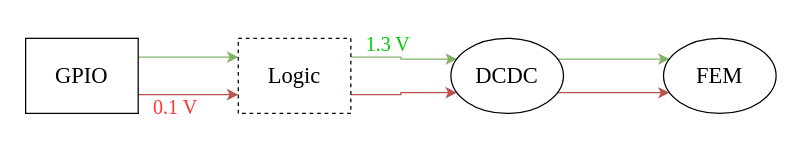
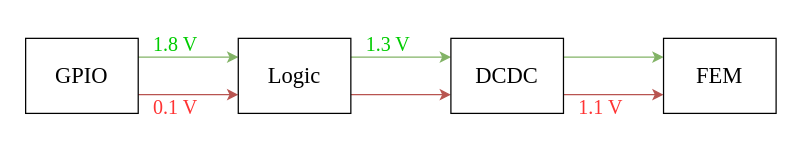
node "1.8 V": added
node "Logic": style dashed -> solid
node "DCDC": shape ellipse -> rectangle
node "FEM": shape ellipse -> rectangle
node "1.1 V": added
